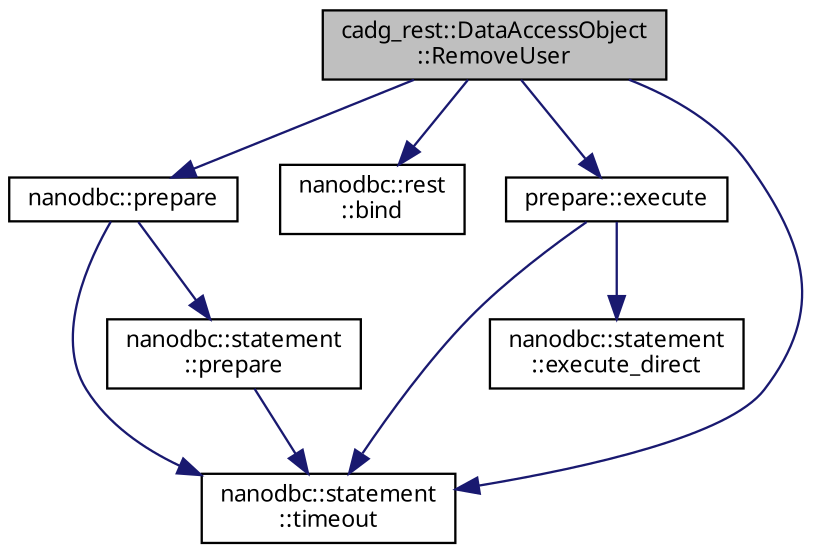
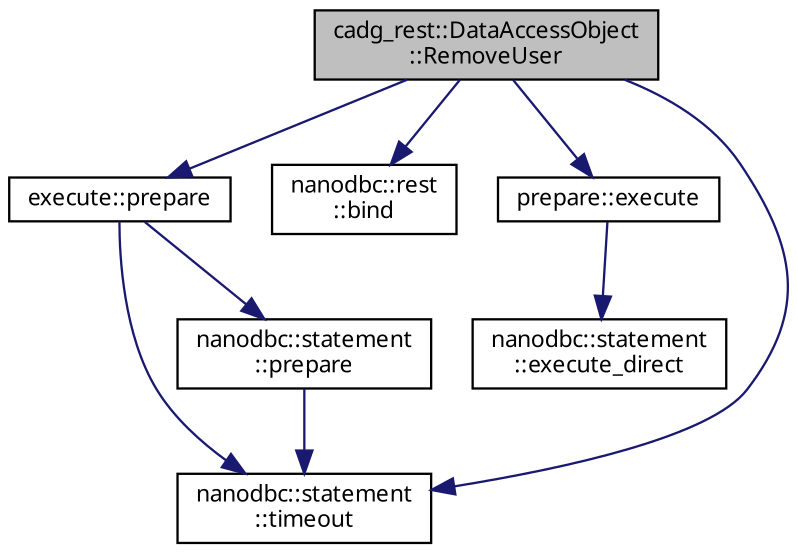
node "nanodbc::prepare": label "nanodbc::prepare" -> "execute::prepare"
edge "prepare::execute" -> "nanodbc::statement ::timeout": removed
